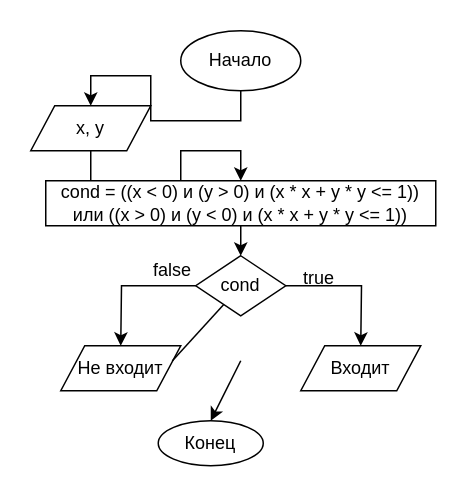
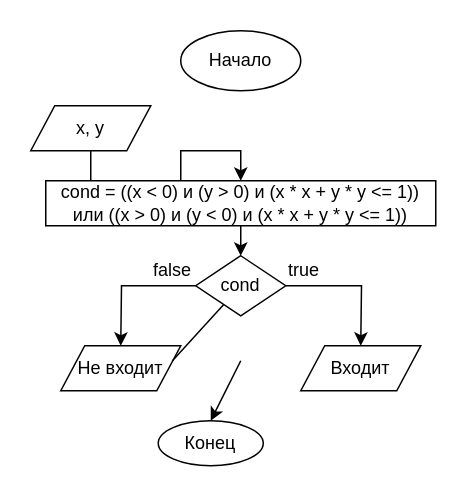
edge "Начало" -> "x, y": removed
node "true": moved (331, 278) -> (316, 271)
